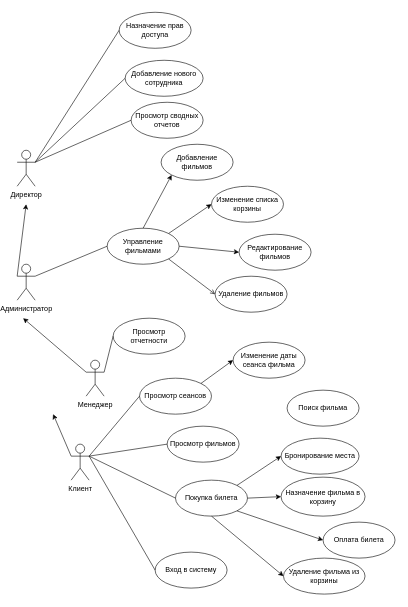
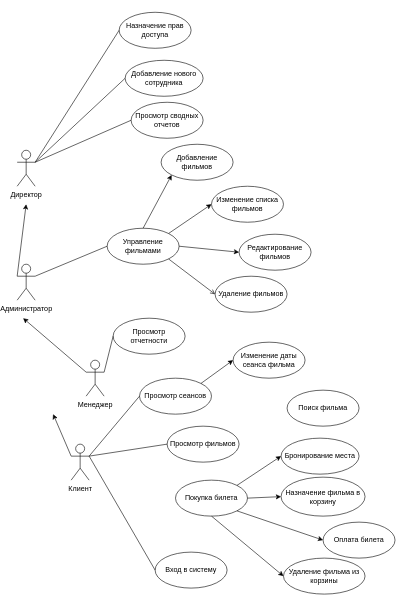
node "Изменение списка корзины": label "Изменение списка корзины" -> "Изменение списка фильмов"
edge "Клиент" -- "Покупка билета": removed
